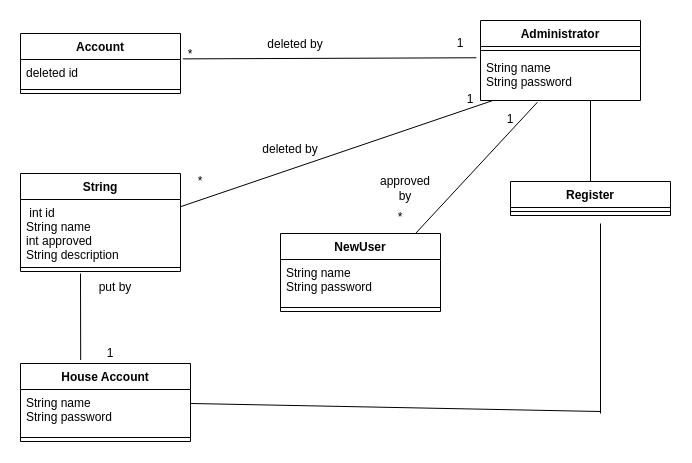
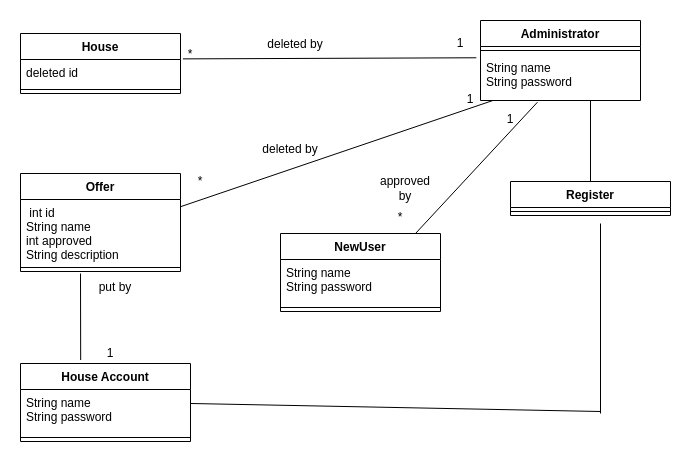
node "Account": label "Account" -> "House"
node "String": label "String" -> "Offer"
